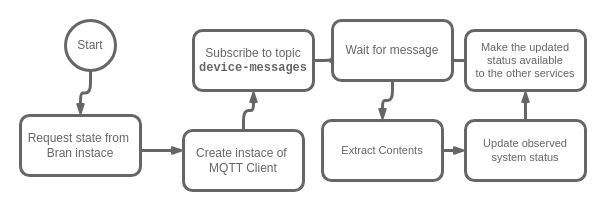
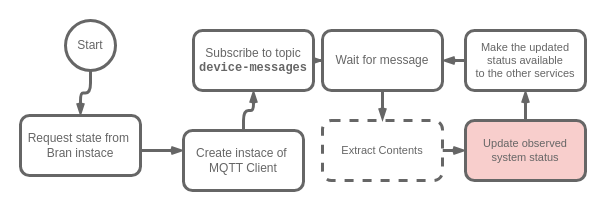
node "Wait for message": moved (393, 51) -> (383, 61)
node "Extract Contents": style solid -> dashed
node "Update observed system status": fillcolor #ffffff -> #f8cecc
